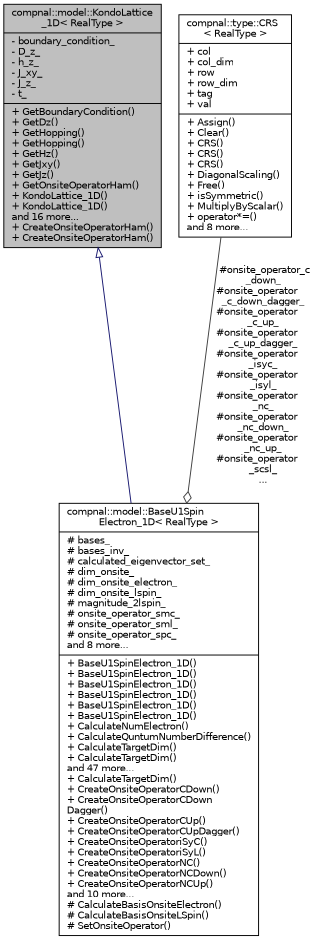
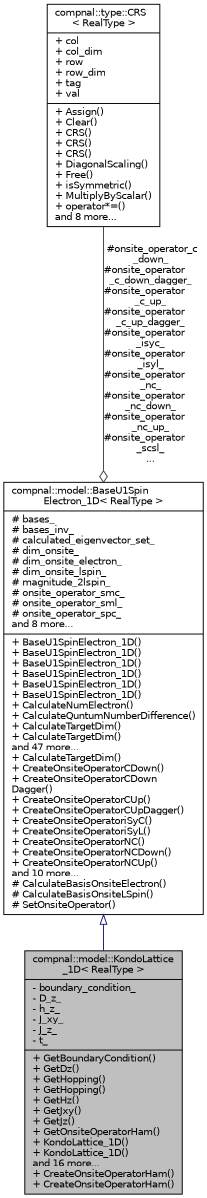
edge "compnal::model::BaseU1Spin" -> "compnal::model::KondoLattice": reversed
